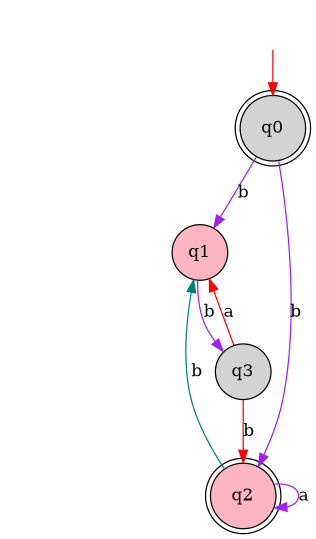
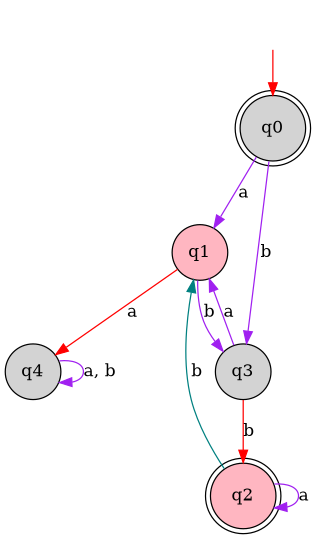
edge "q0" -> "q1": label "b" -> "a"
edge "q0" -> "q2": now "q0" -> "q3"
edge "q3" -> "q1": color red -> purple
node "q4": added
